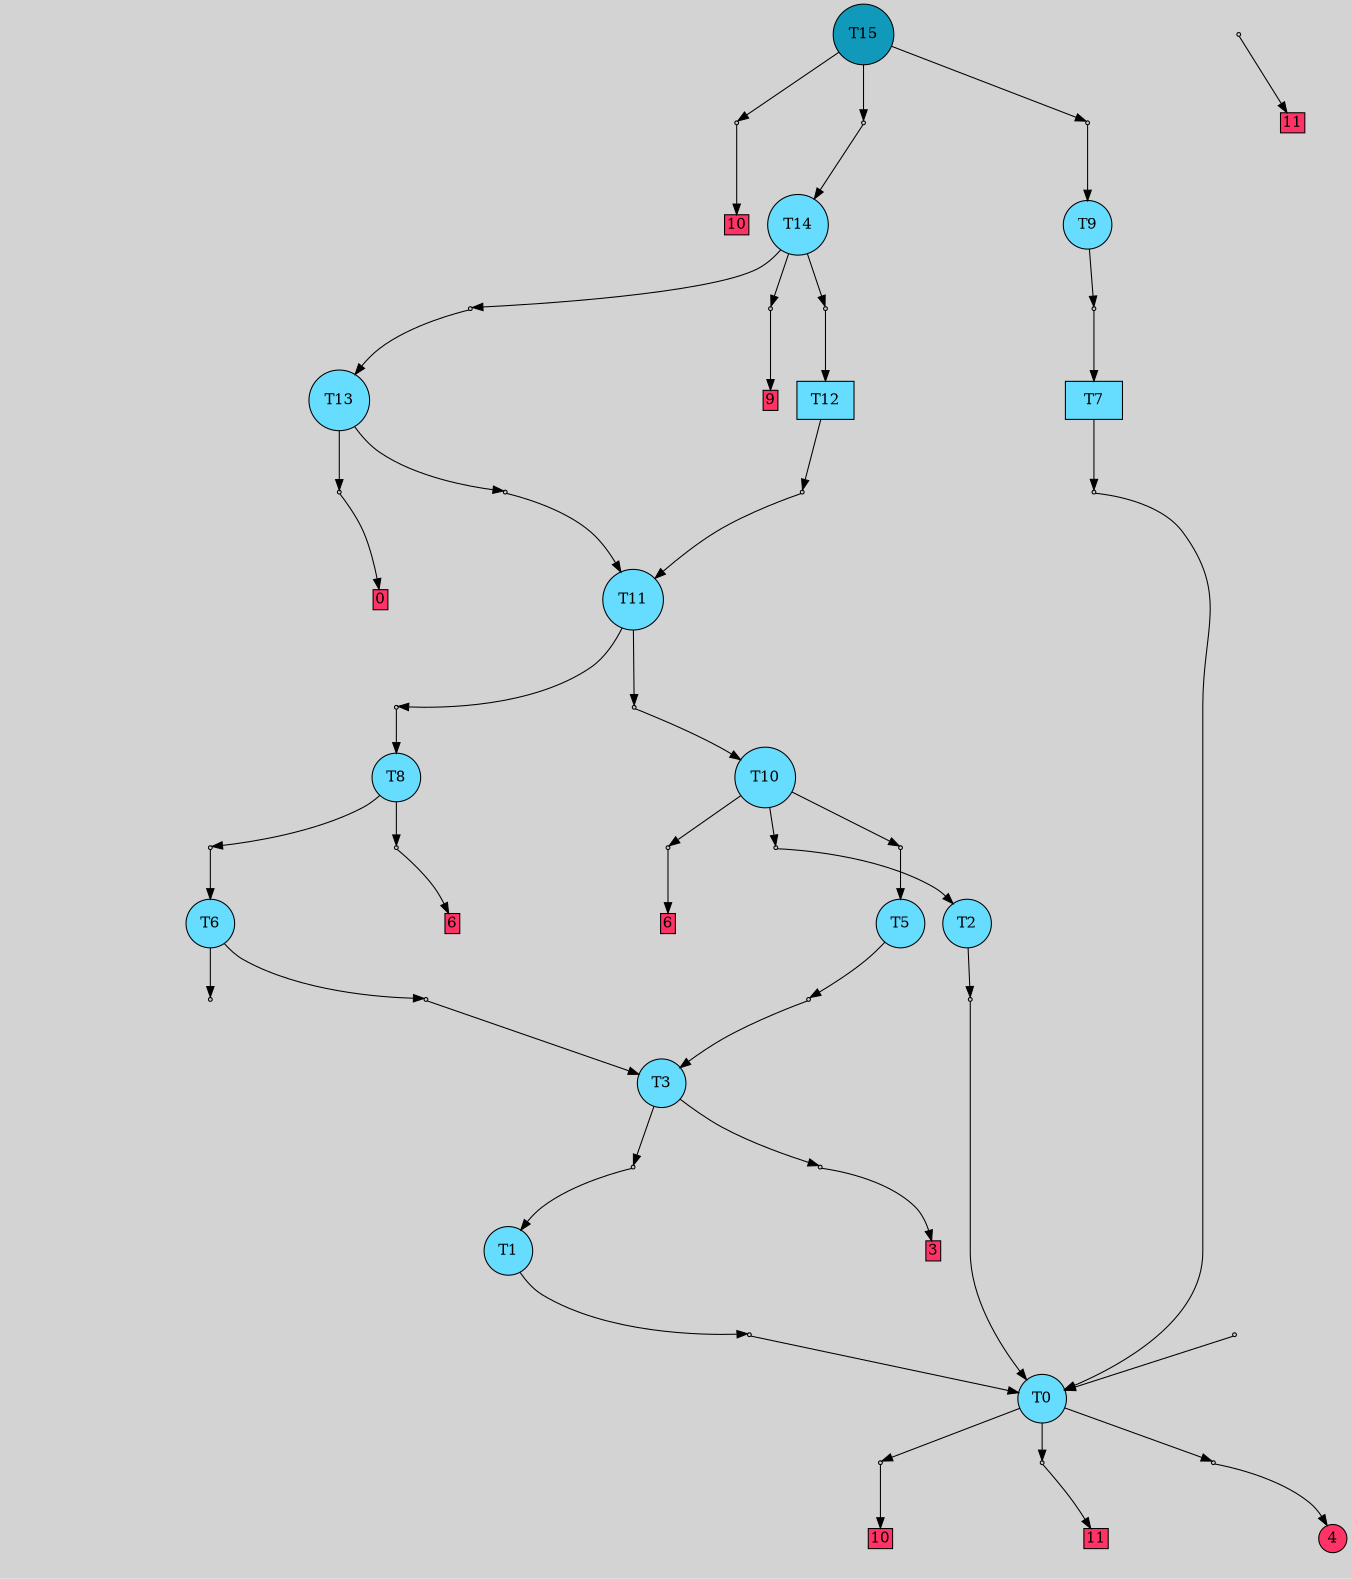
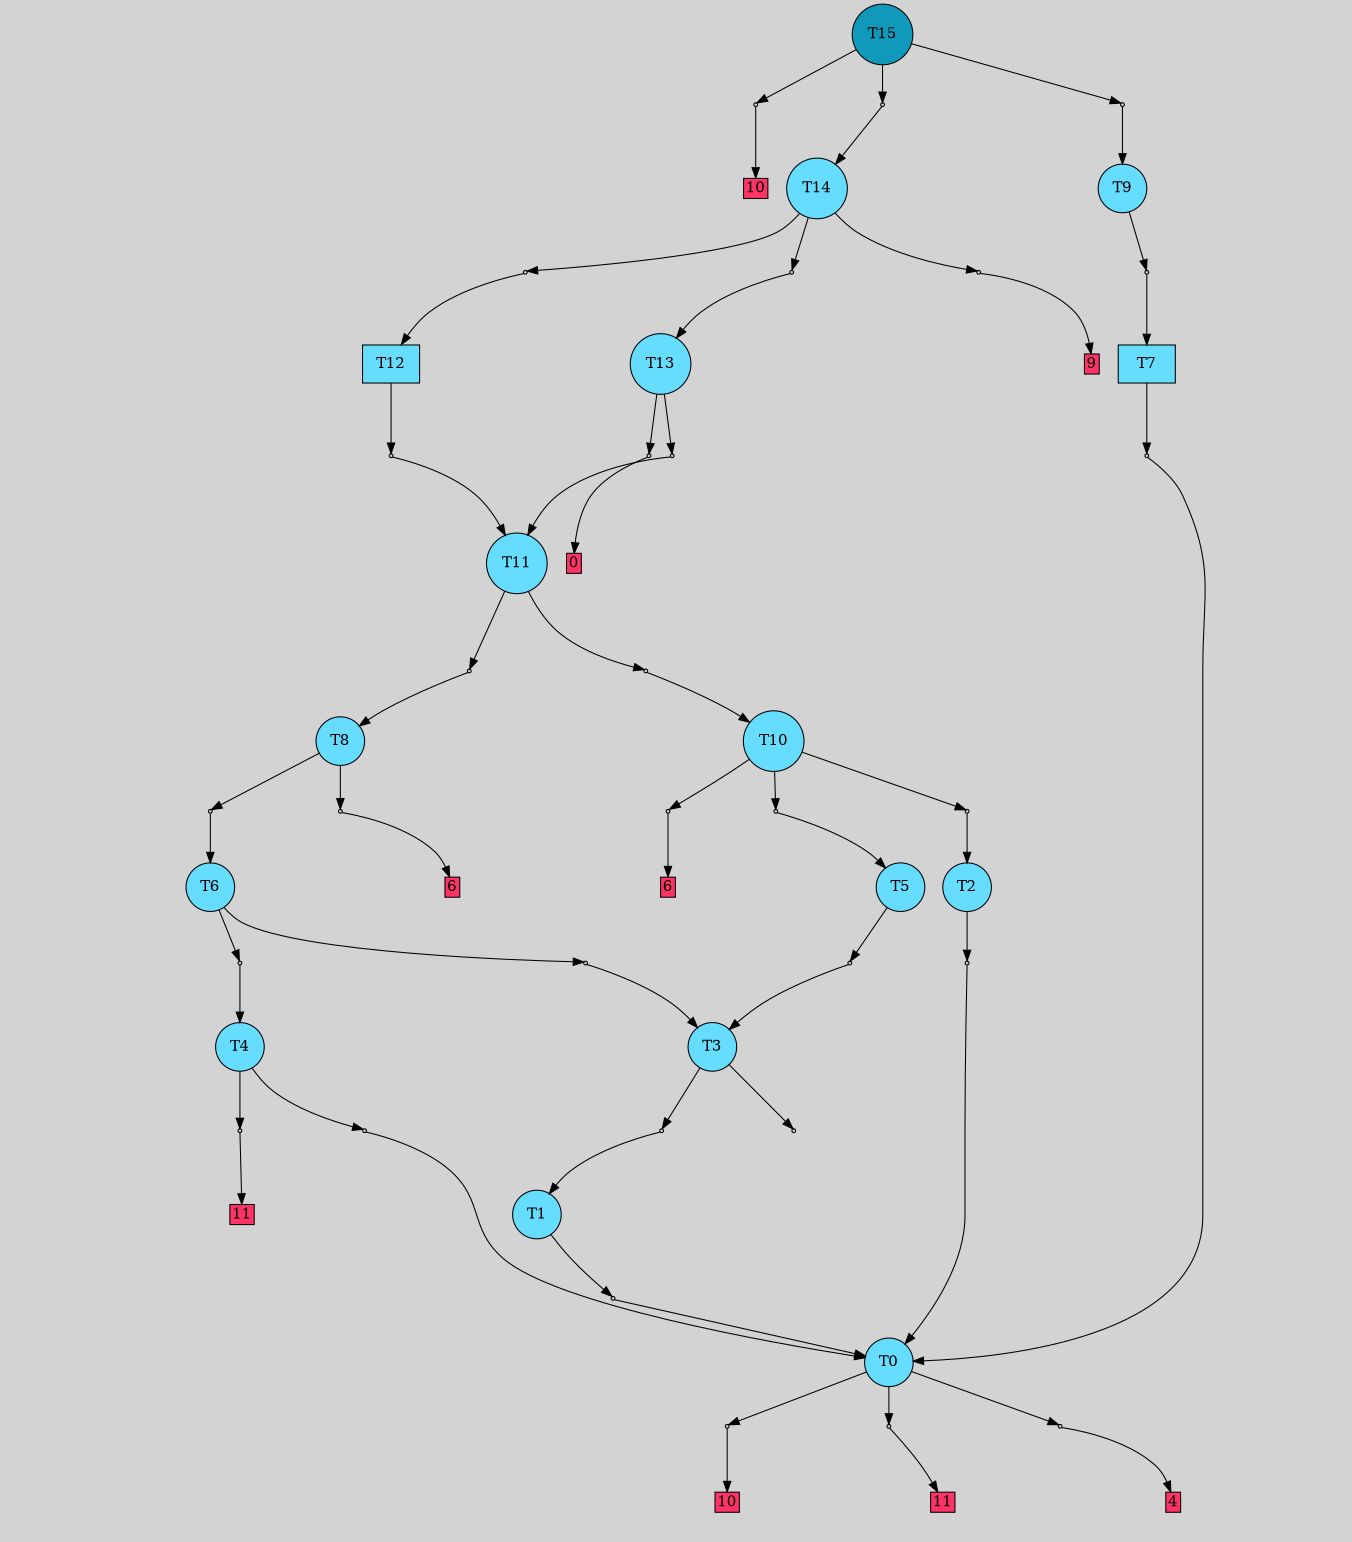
node "T4": added
node "3": removed
node "4": shape circle -> box
